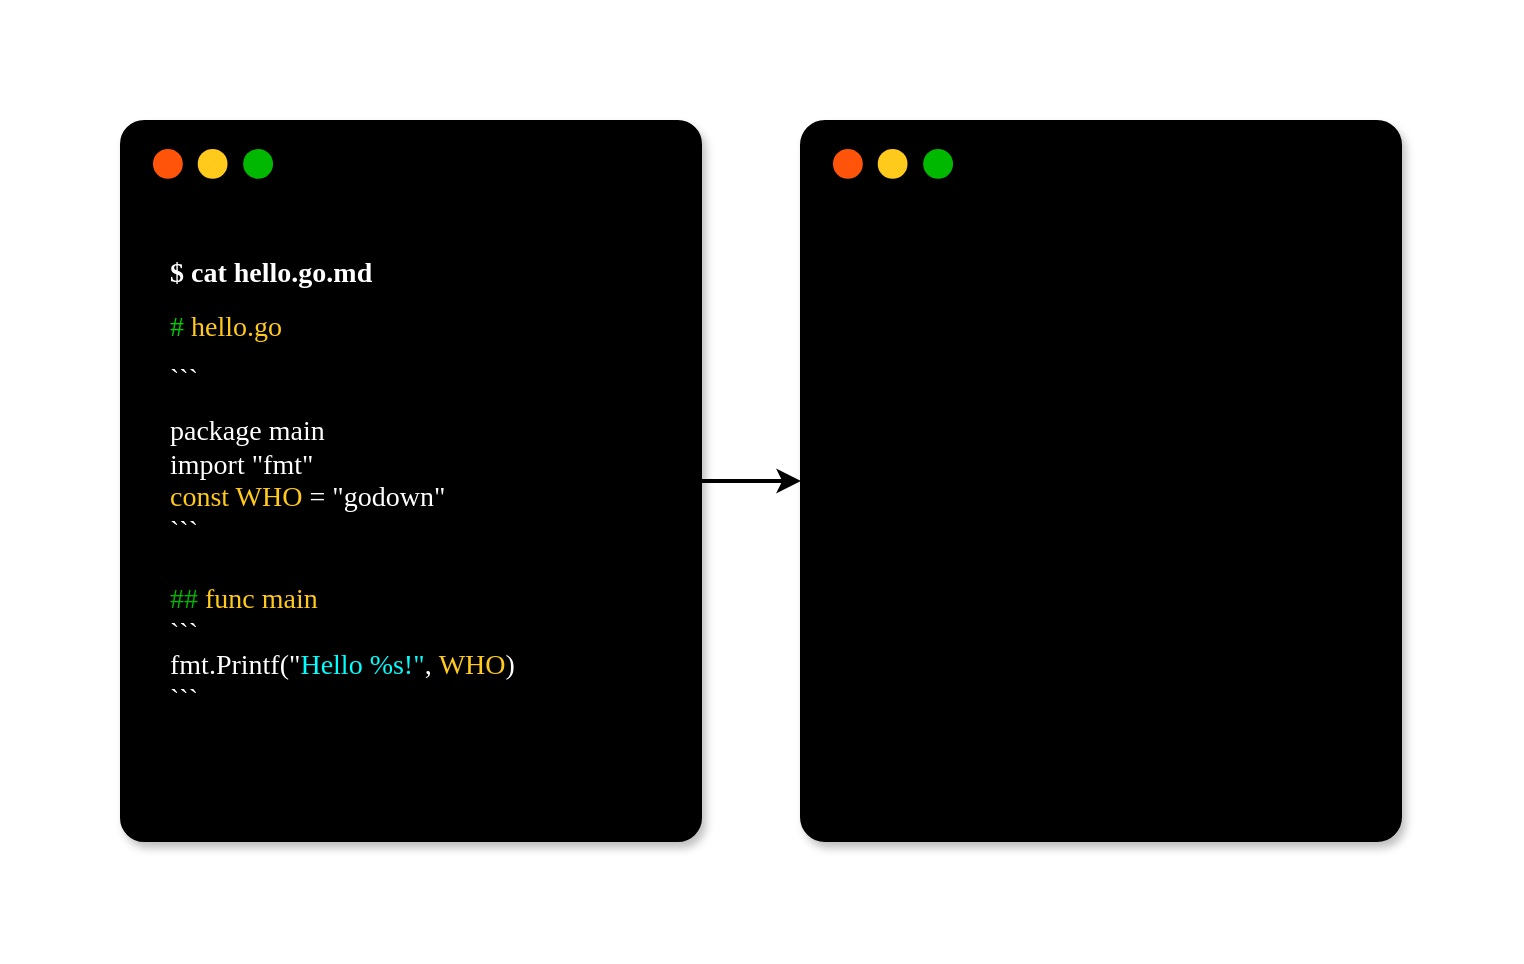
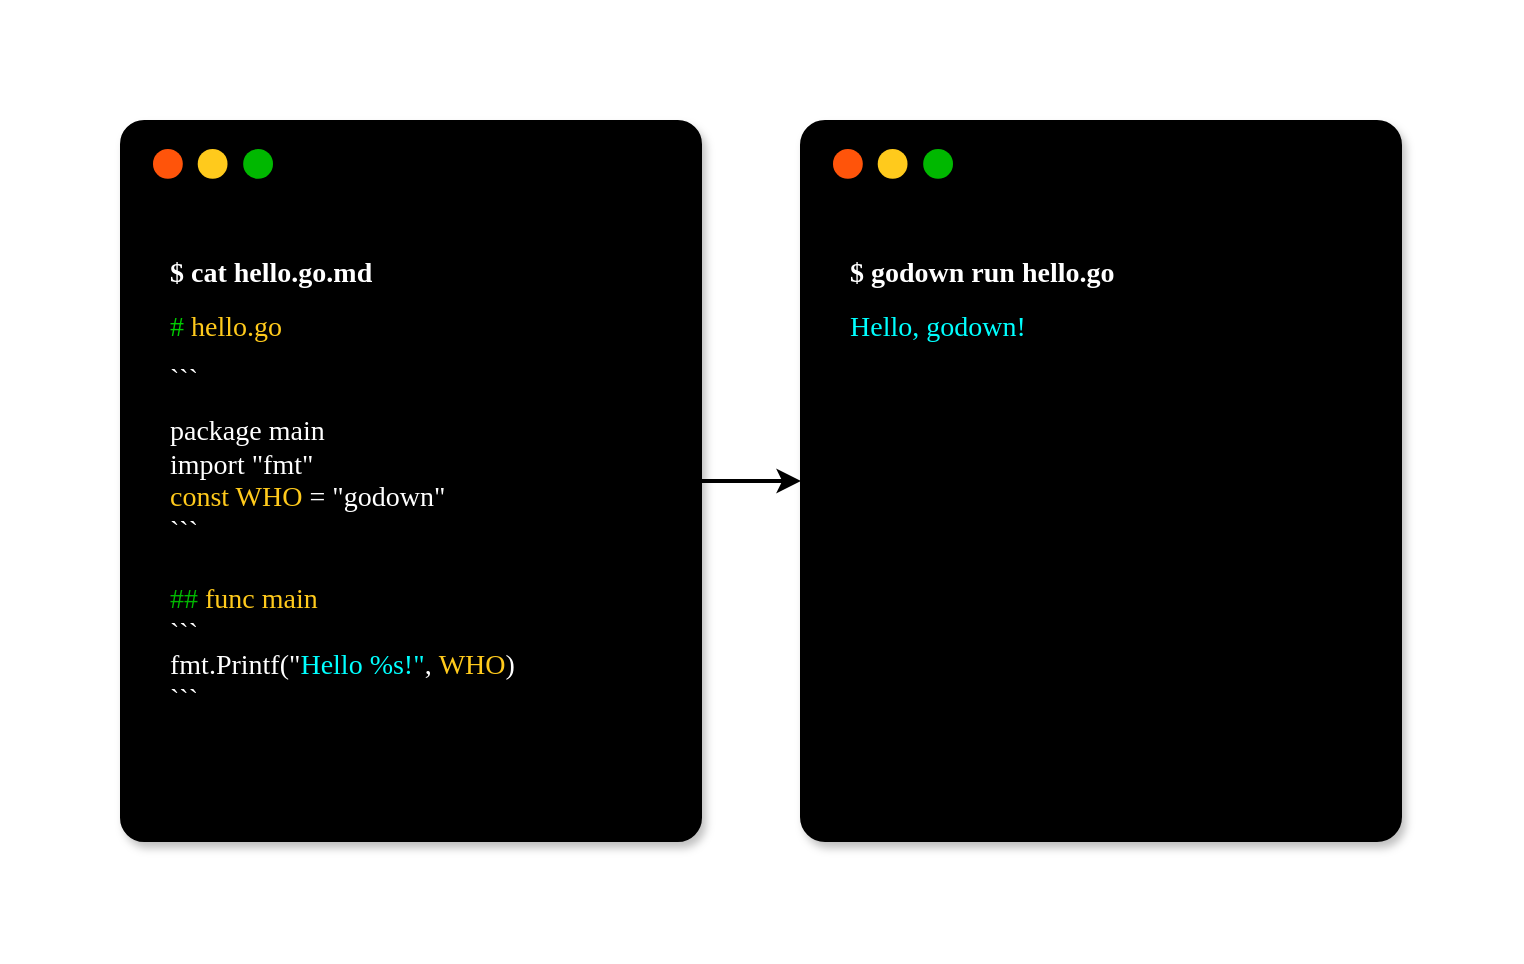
node "$ godown run hello.go Hello, godown!": added
